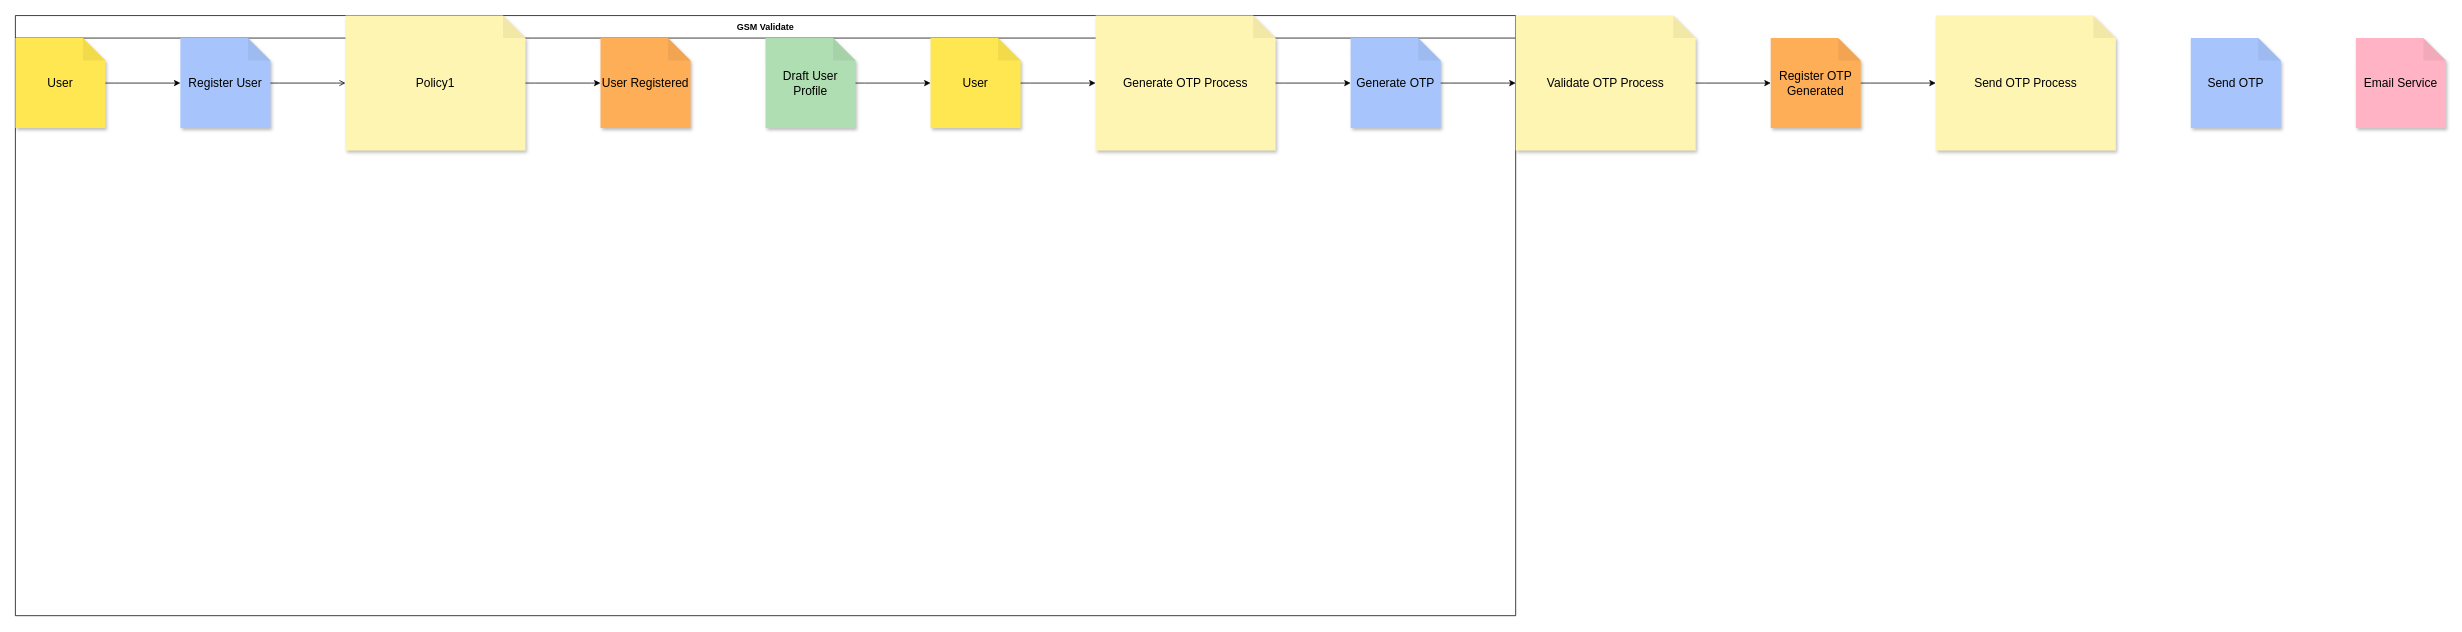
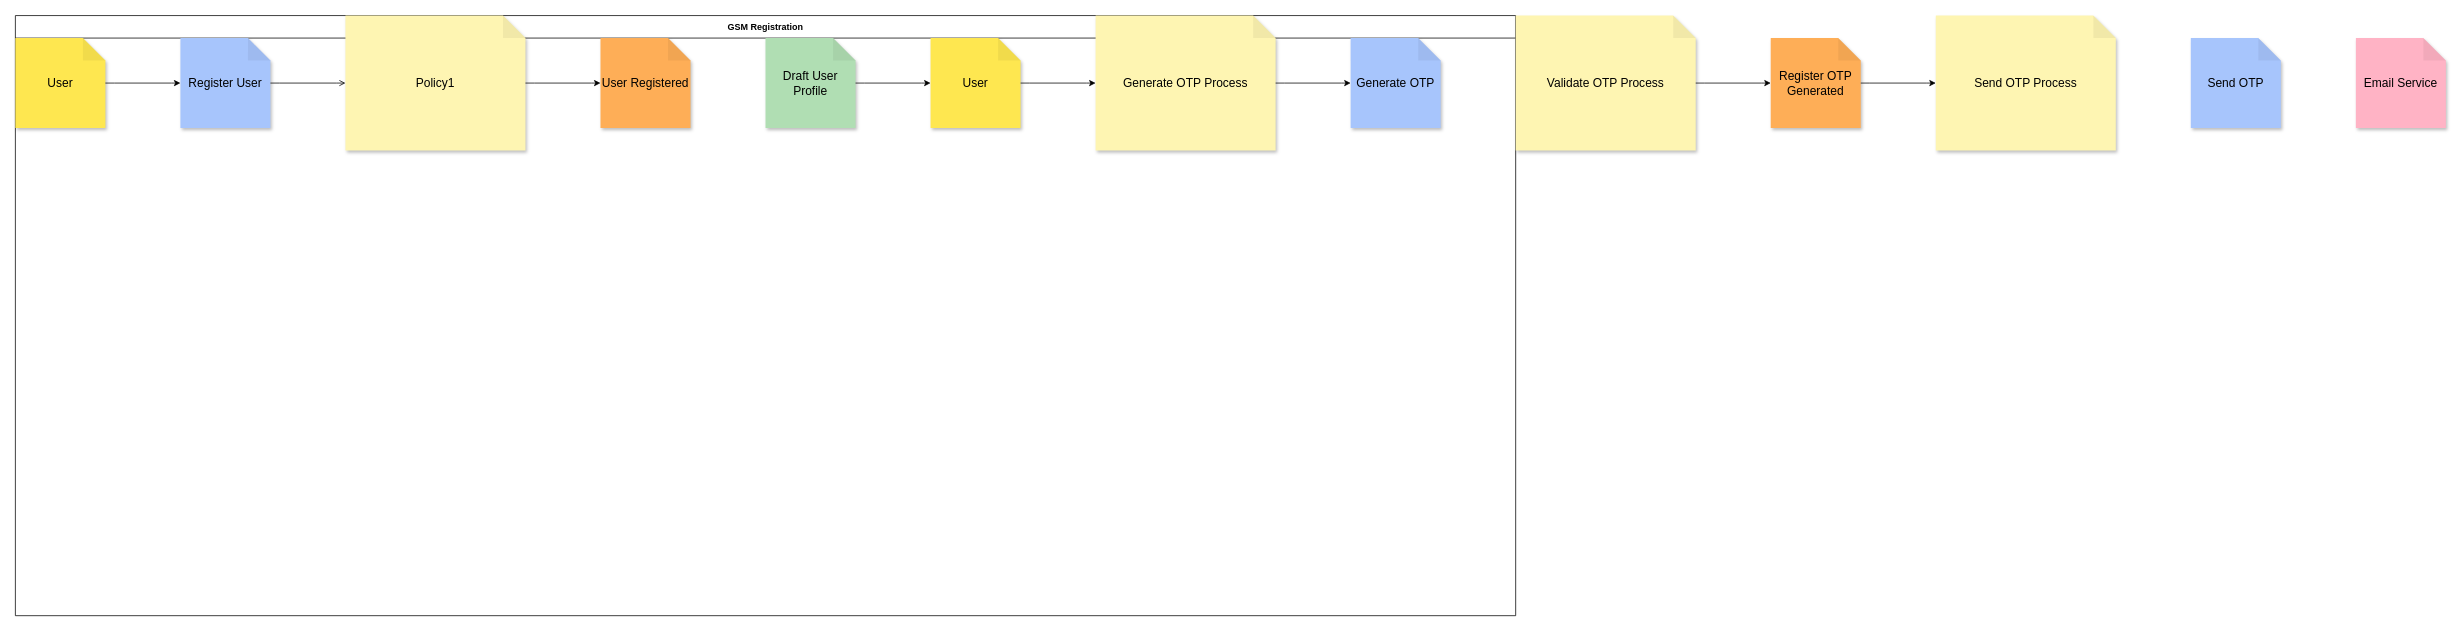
node "GSM Validate": label "GSM Validate" -> "GSM Registration"
edge "Generate OTP" -> "Validate OTP Process": removed
